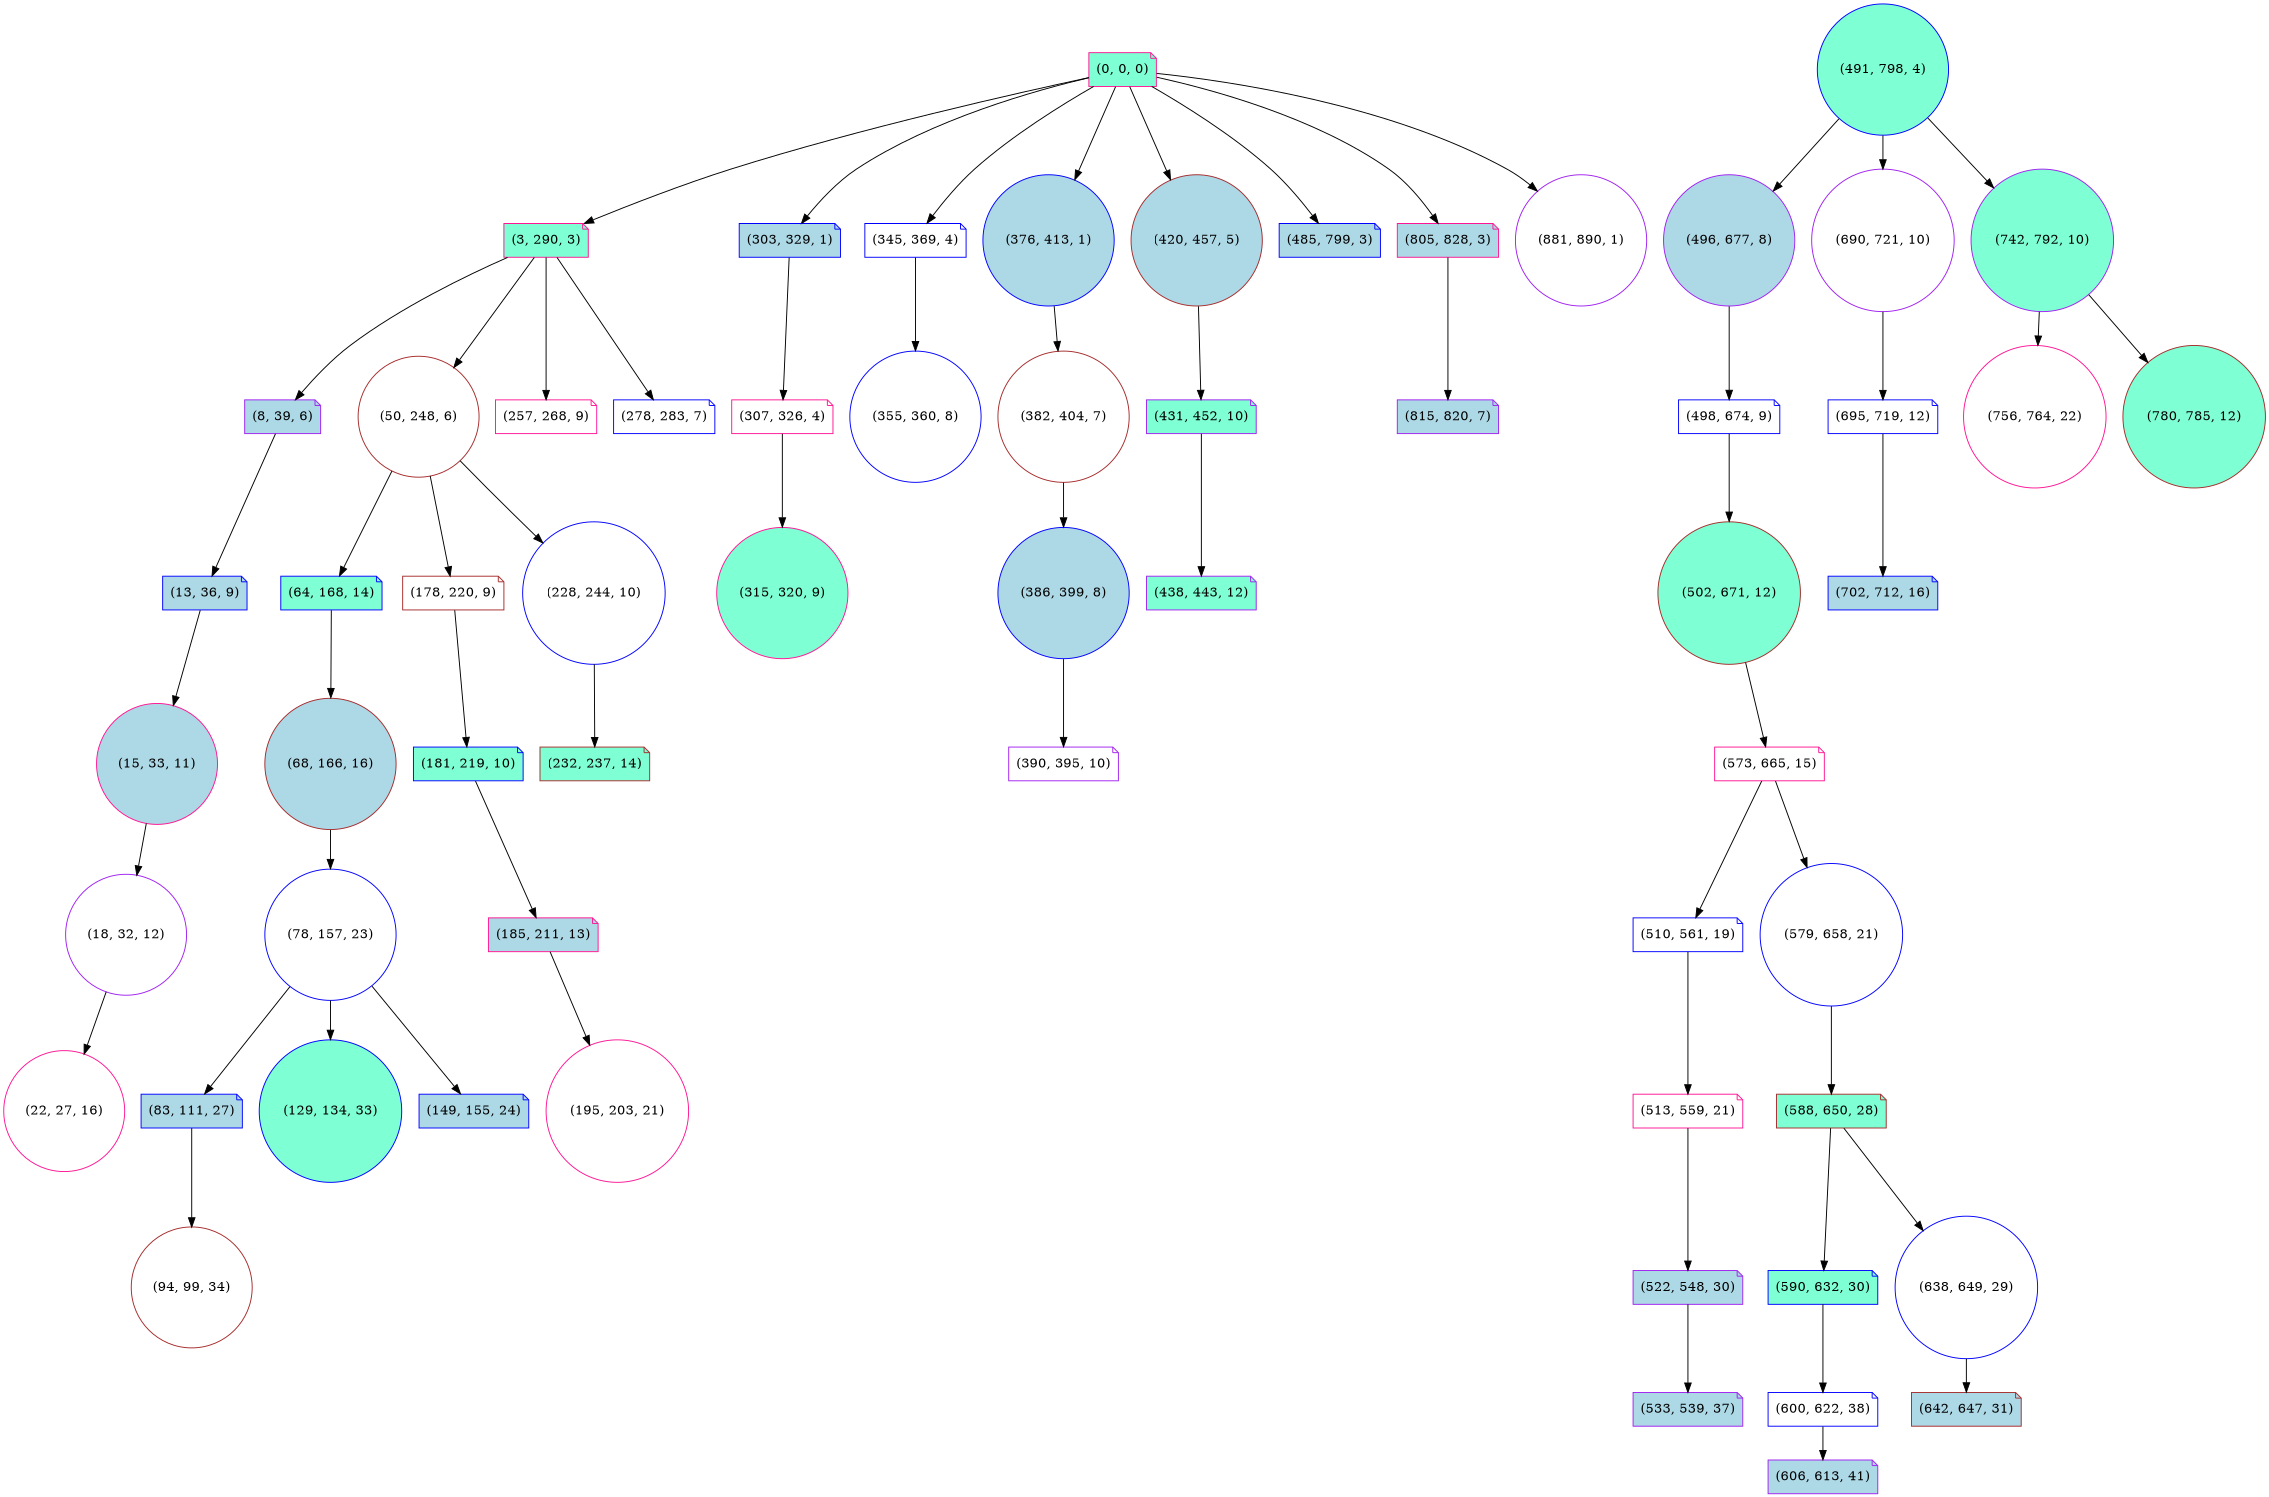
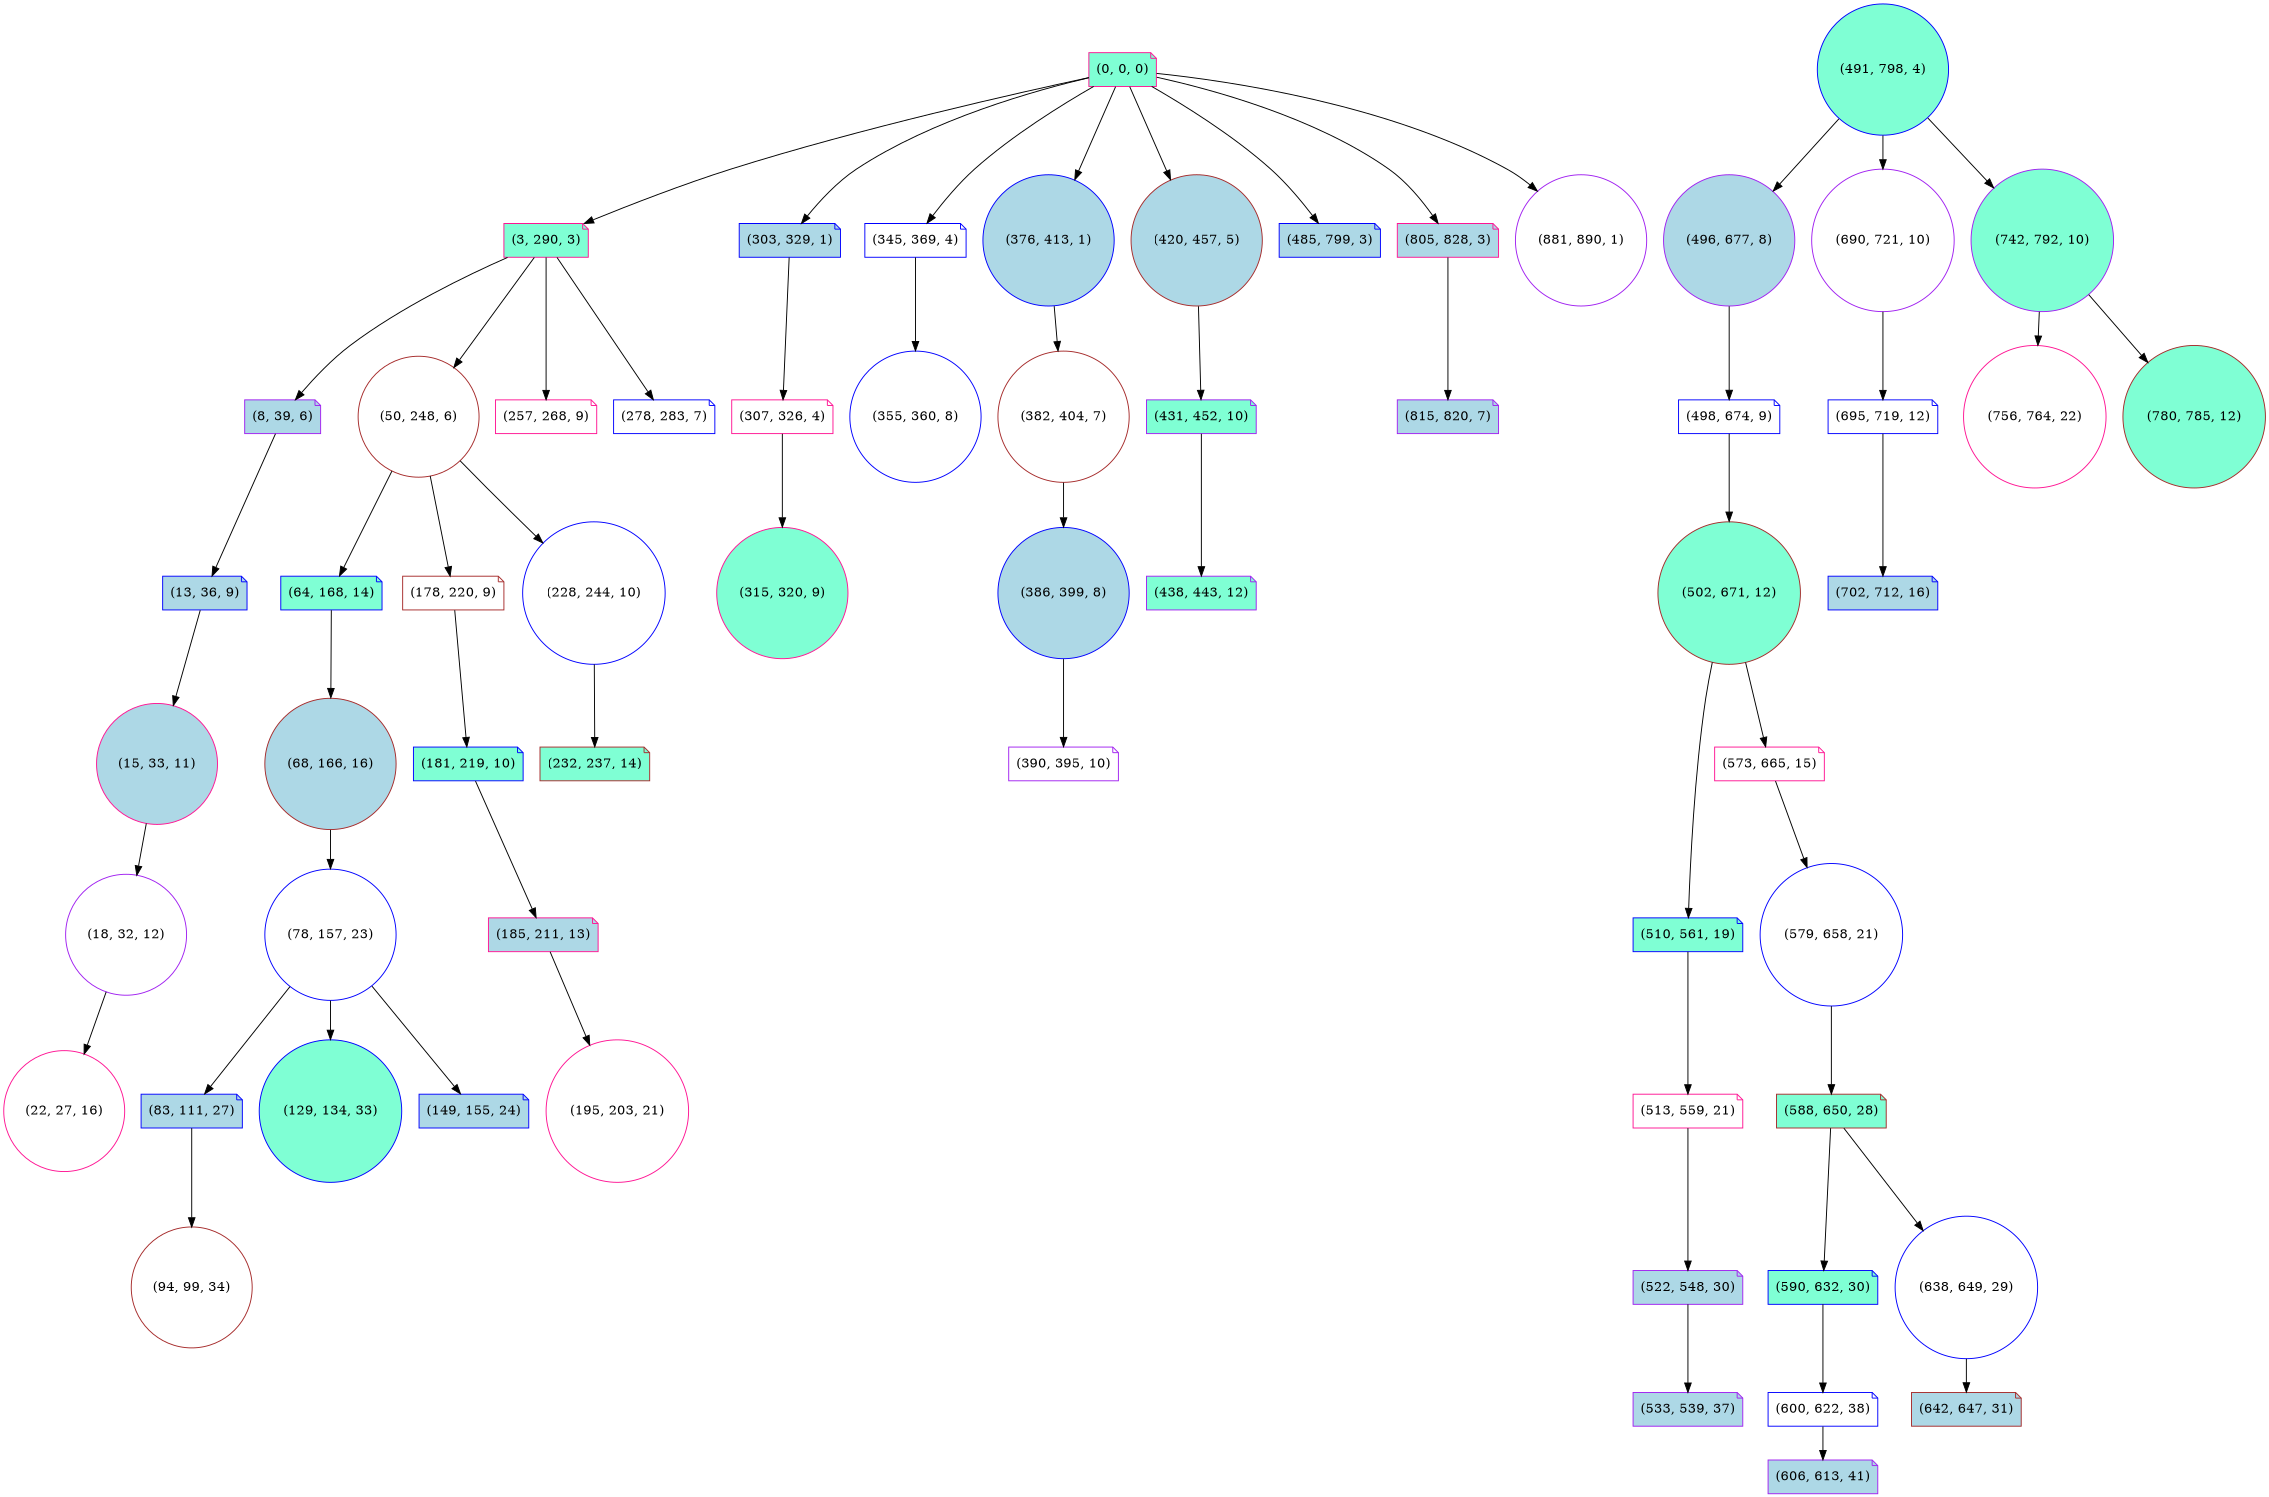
edge "(573, 665, 15)" -> "(510, 561, 19)": now "(502, 671, 12)" -> "(510, 561, 19)"
node "(510, 561, 19)": fillcolor white -> aquamarine
